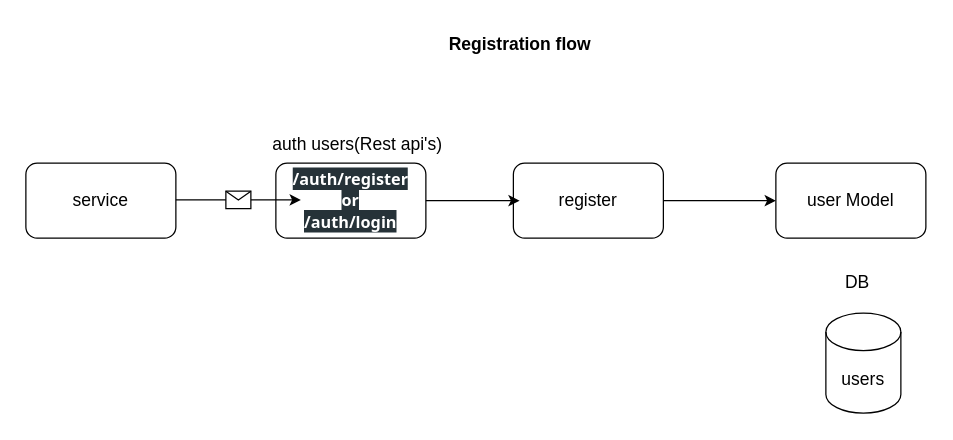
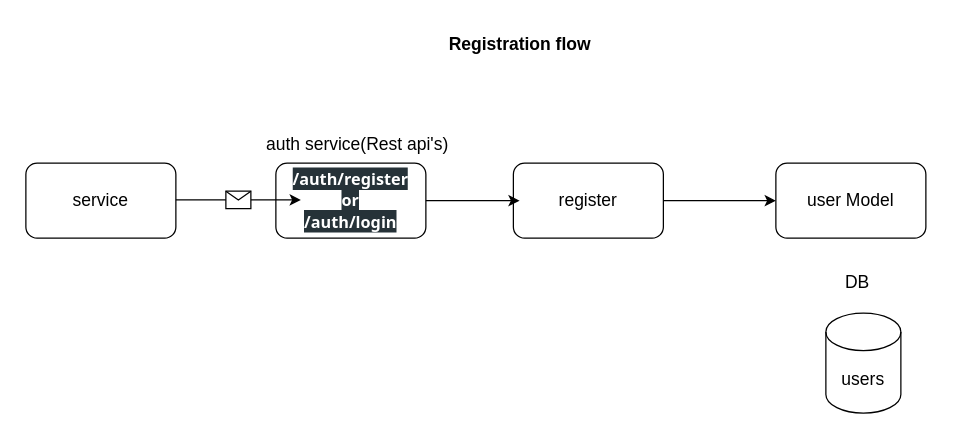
node "auth users(Rest api's)": label "auth users(Rest api's)" -> "auth service(Rest api's)"
